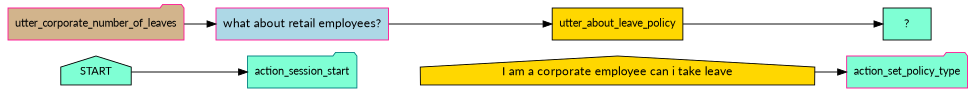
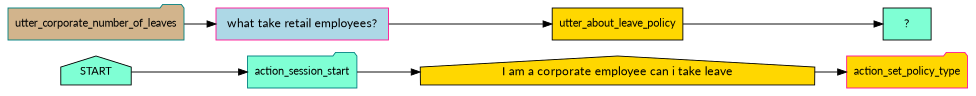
node "utter_corporate_number_of_leaves": color deeppink -> teal
node "what about retail employees?": label "what about retail employees?" -> "what take retail employees?"
edge "action_session_start" -> "I am a corporate employee can i take leave": added
node "action_set_policy_type": fillcolor aquamarine -> gold
